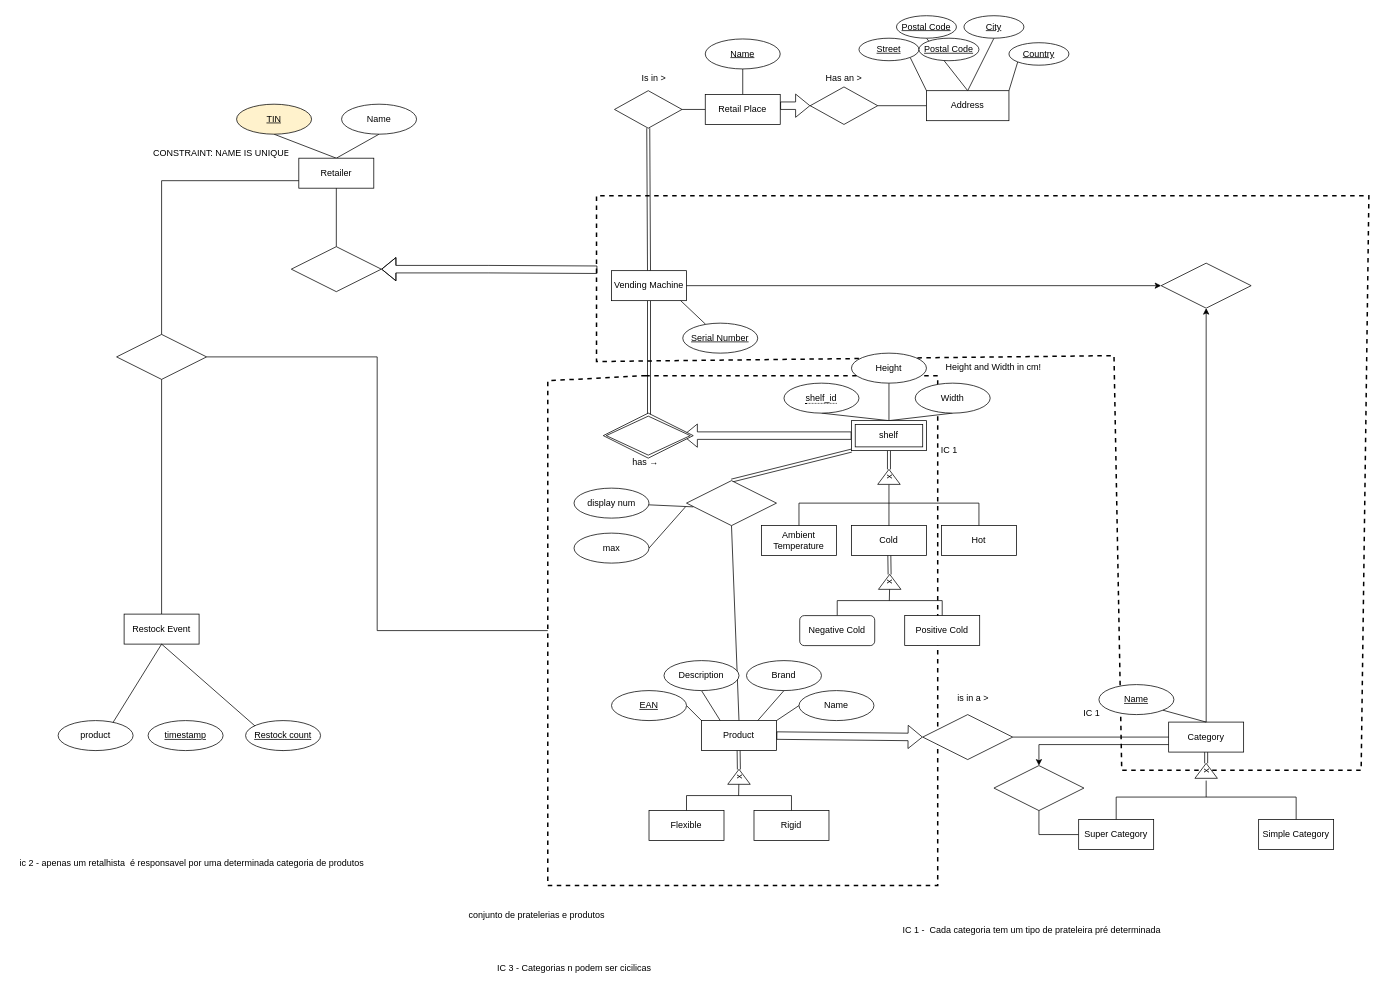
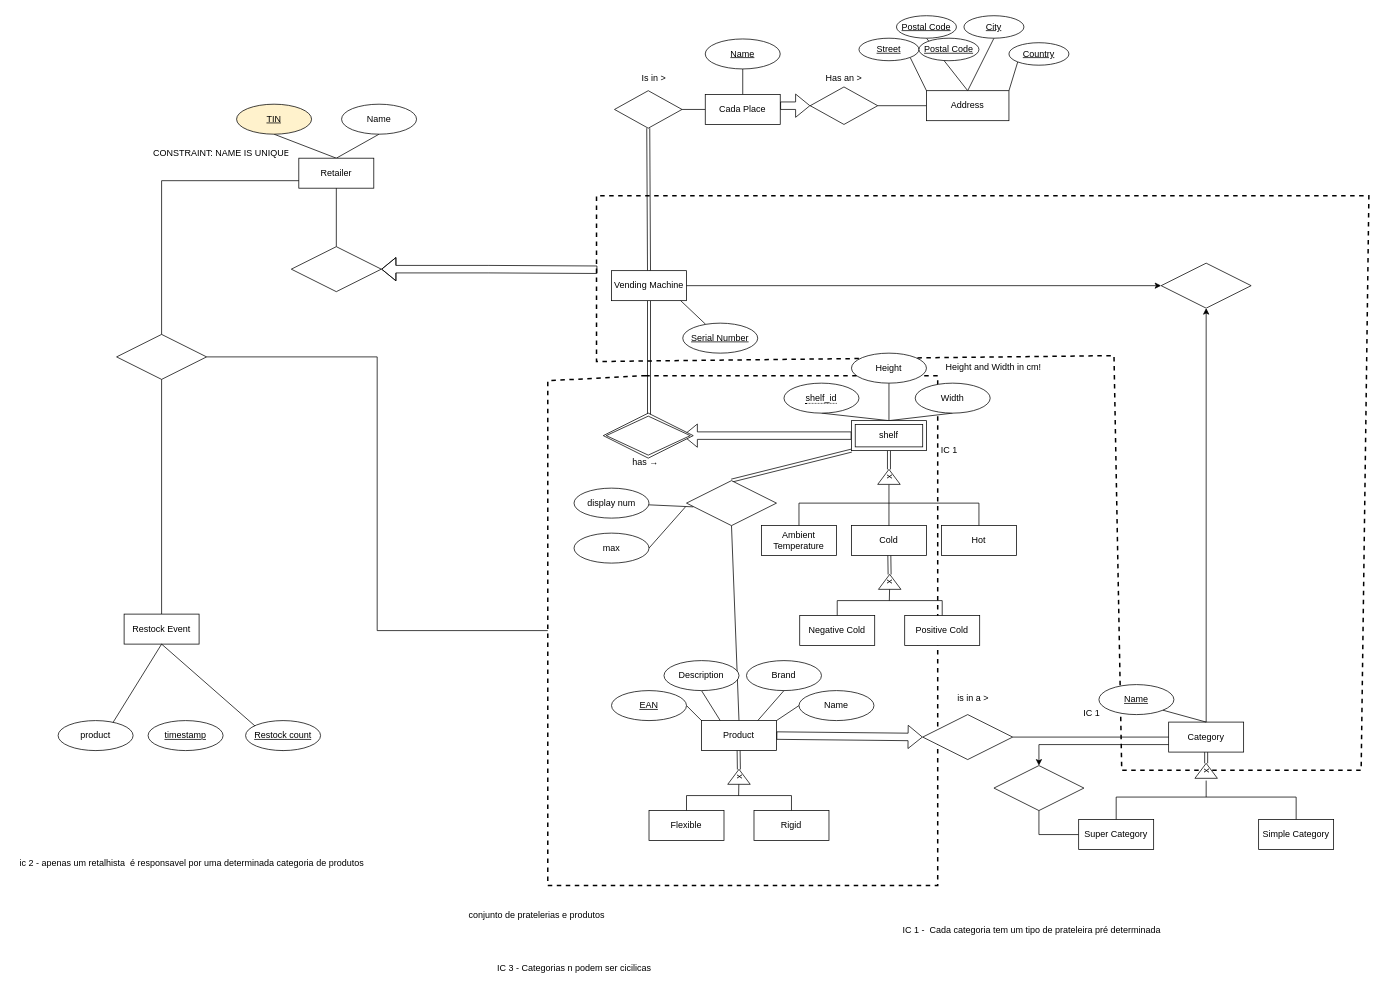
node "Retail Place": label "Retail Place" -> "Cada Place"
node "Negative Cold": shape rounded rectangle -> rectangle
